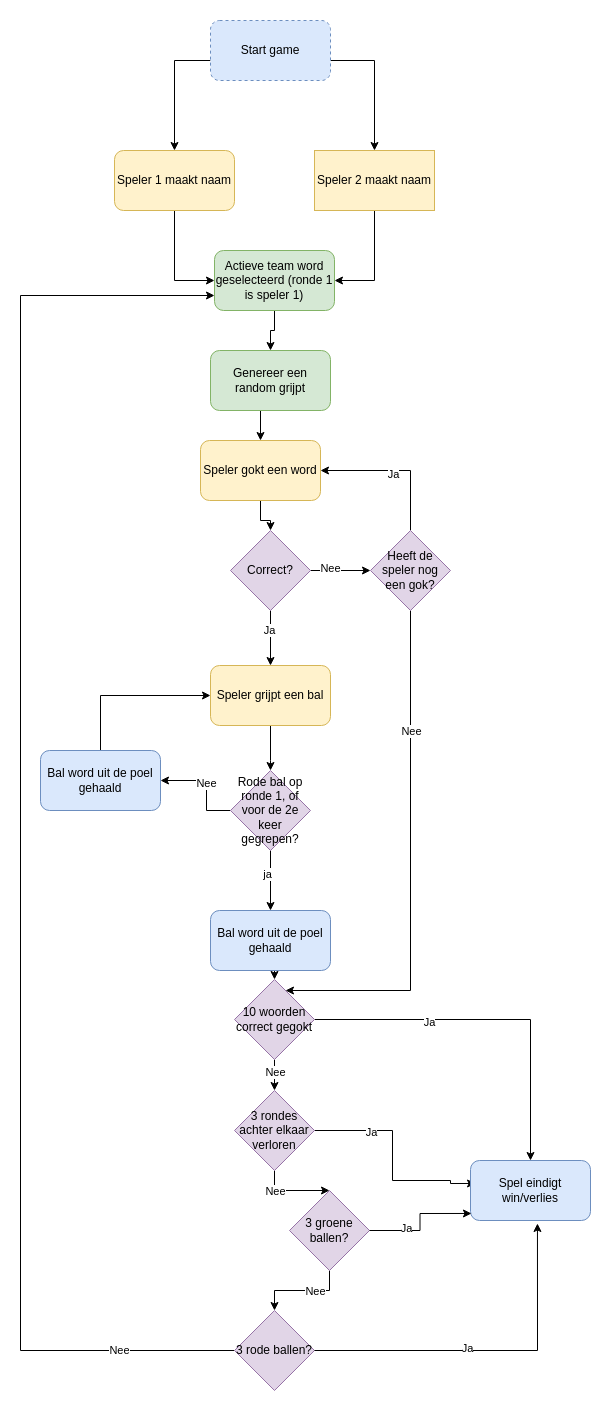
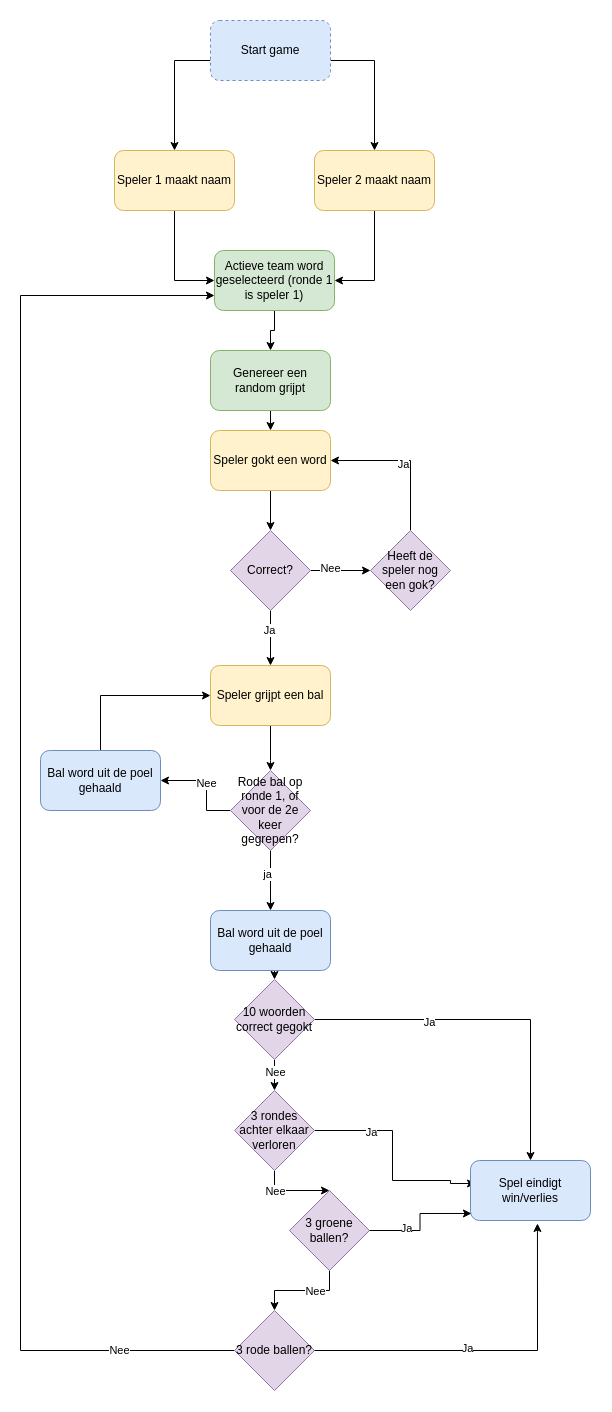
node "Speler 2 maakt naam": shape rectangle -> rounded rectangle
node "Speler gokt een word": moved (261, 471) -> (271, 461)
edge "Heeft de speler nog een gok?" -> "10 woorden correct gegokt": removed, label "Nee"
